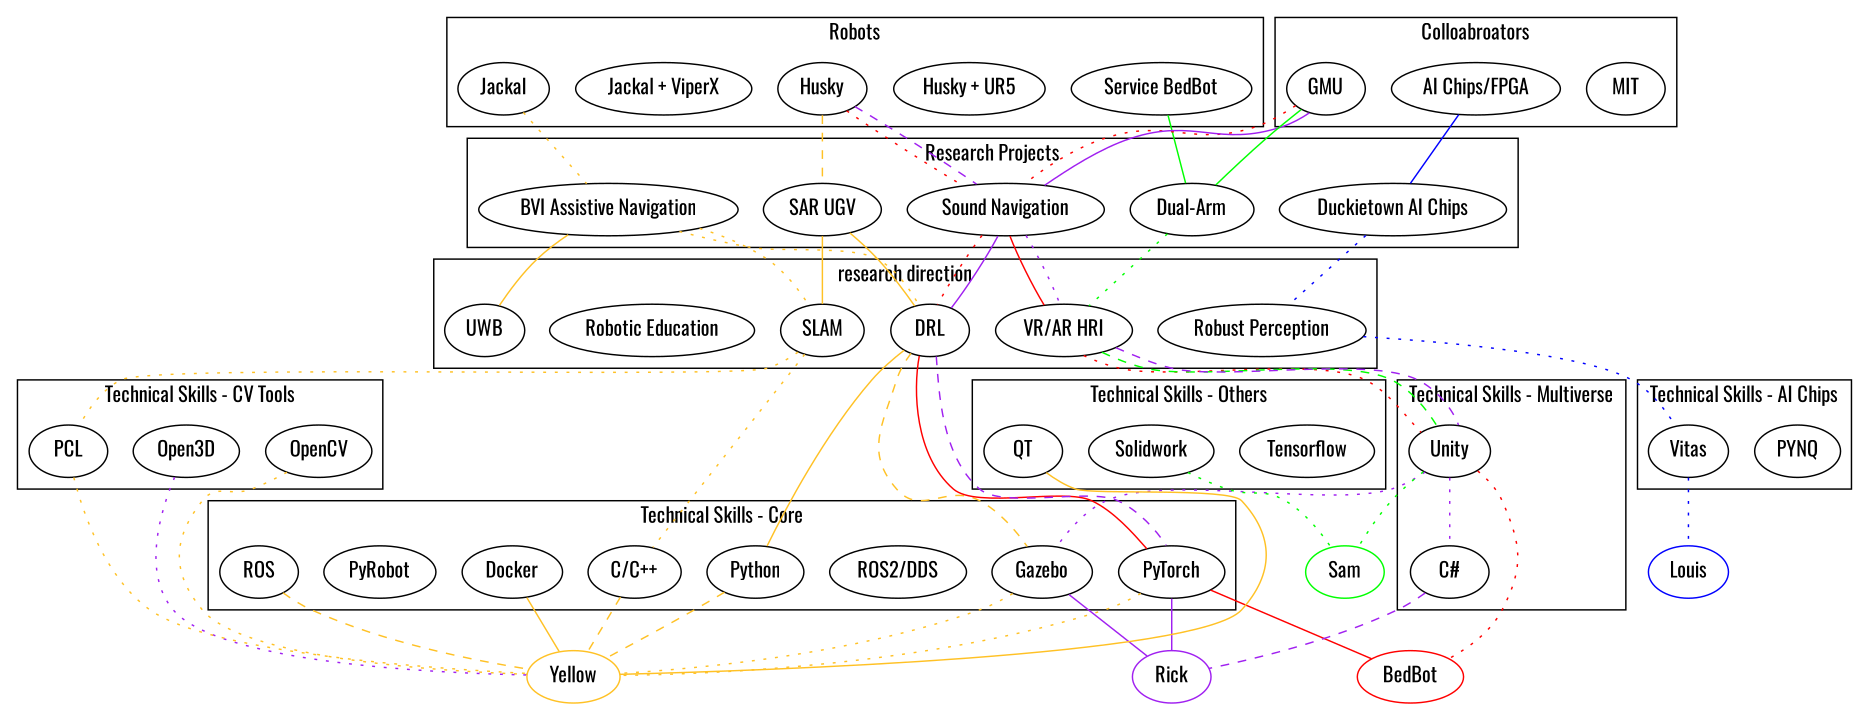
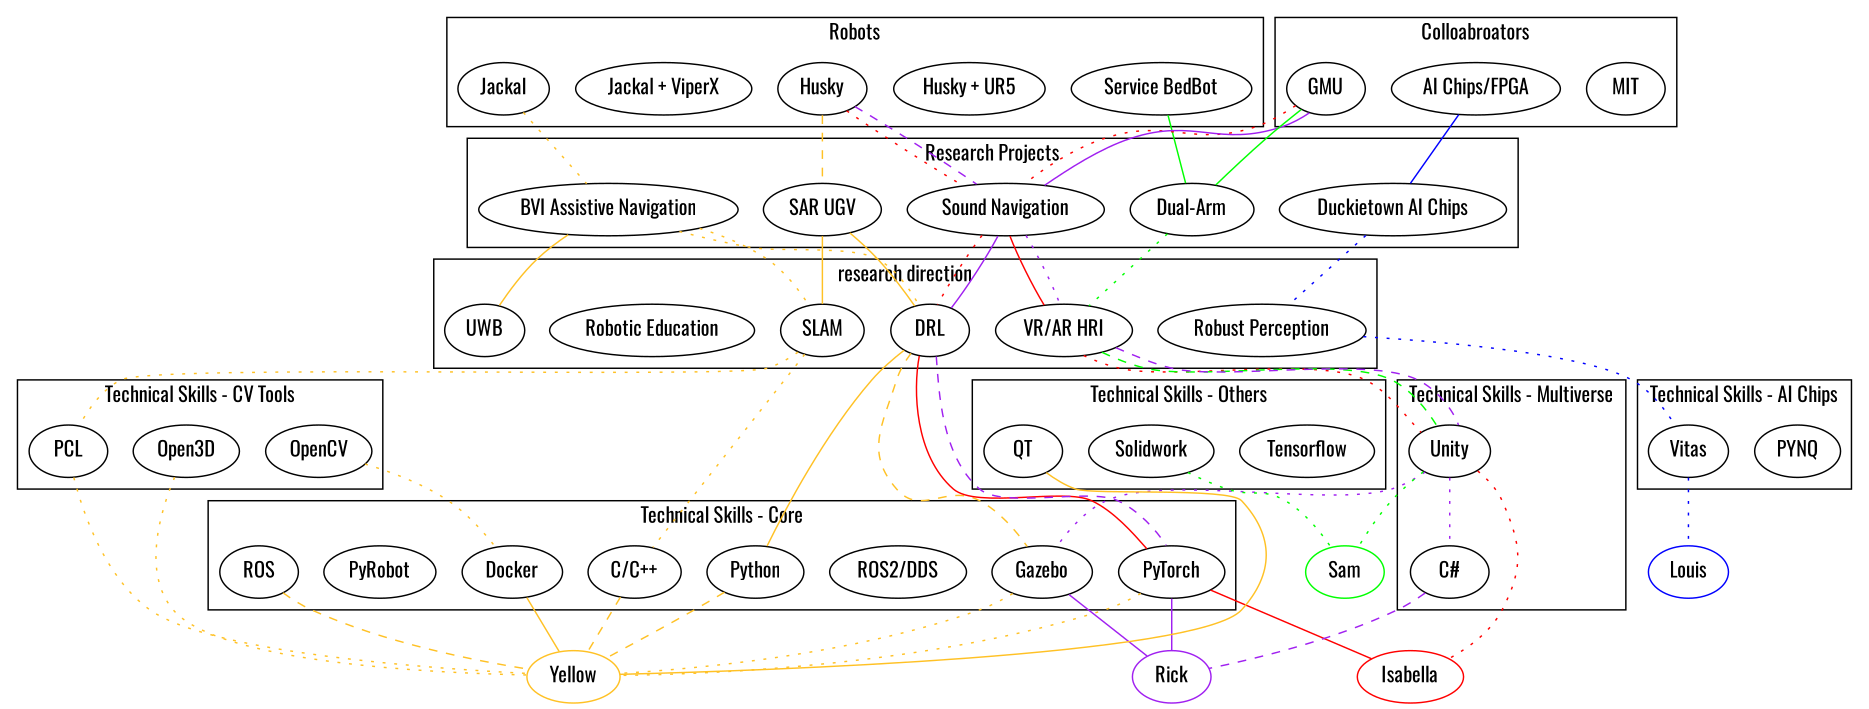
edge "Open3D" -- "Yellow": color purple -> goldenrod1
edge "OpenCV" -- "Yellow": now "OpenCV" -- "Docker"
node "BedBot": label "BedBot" -> "Isabella"
